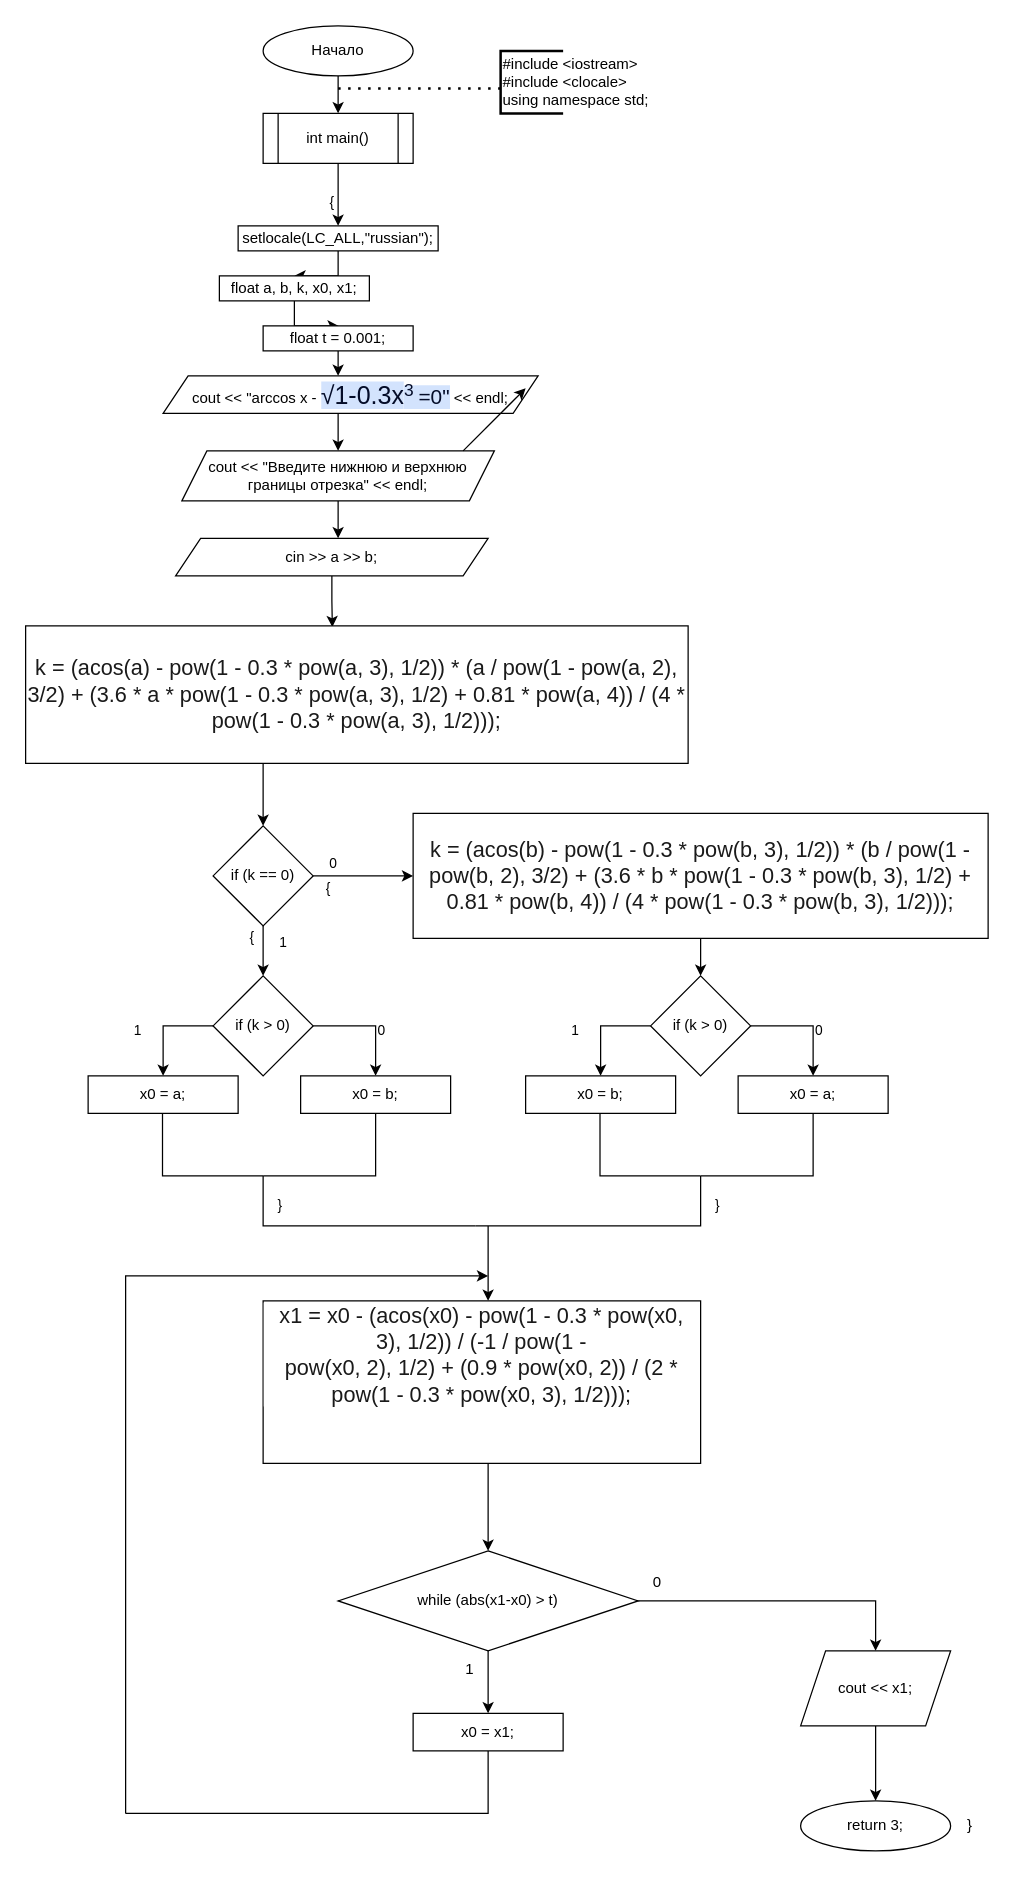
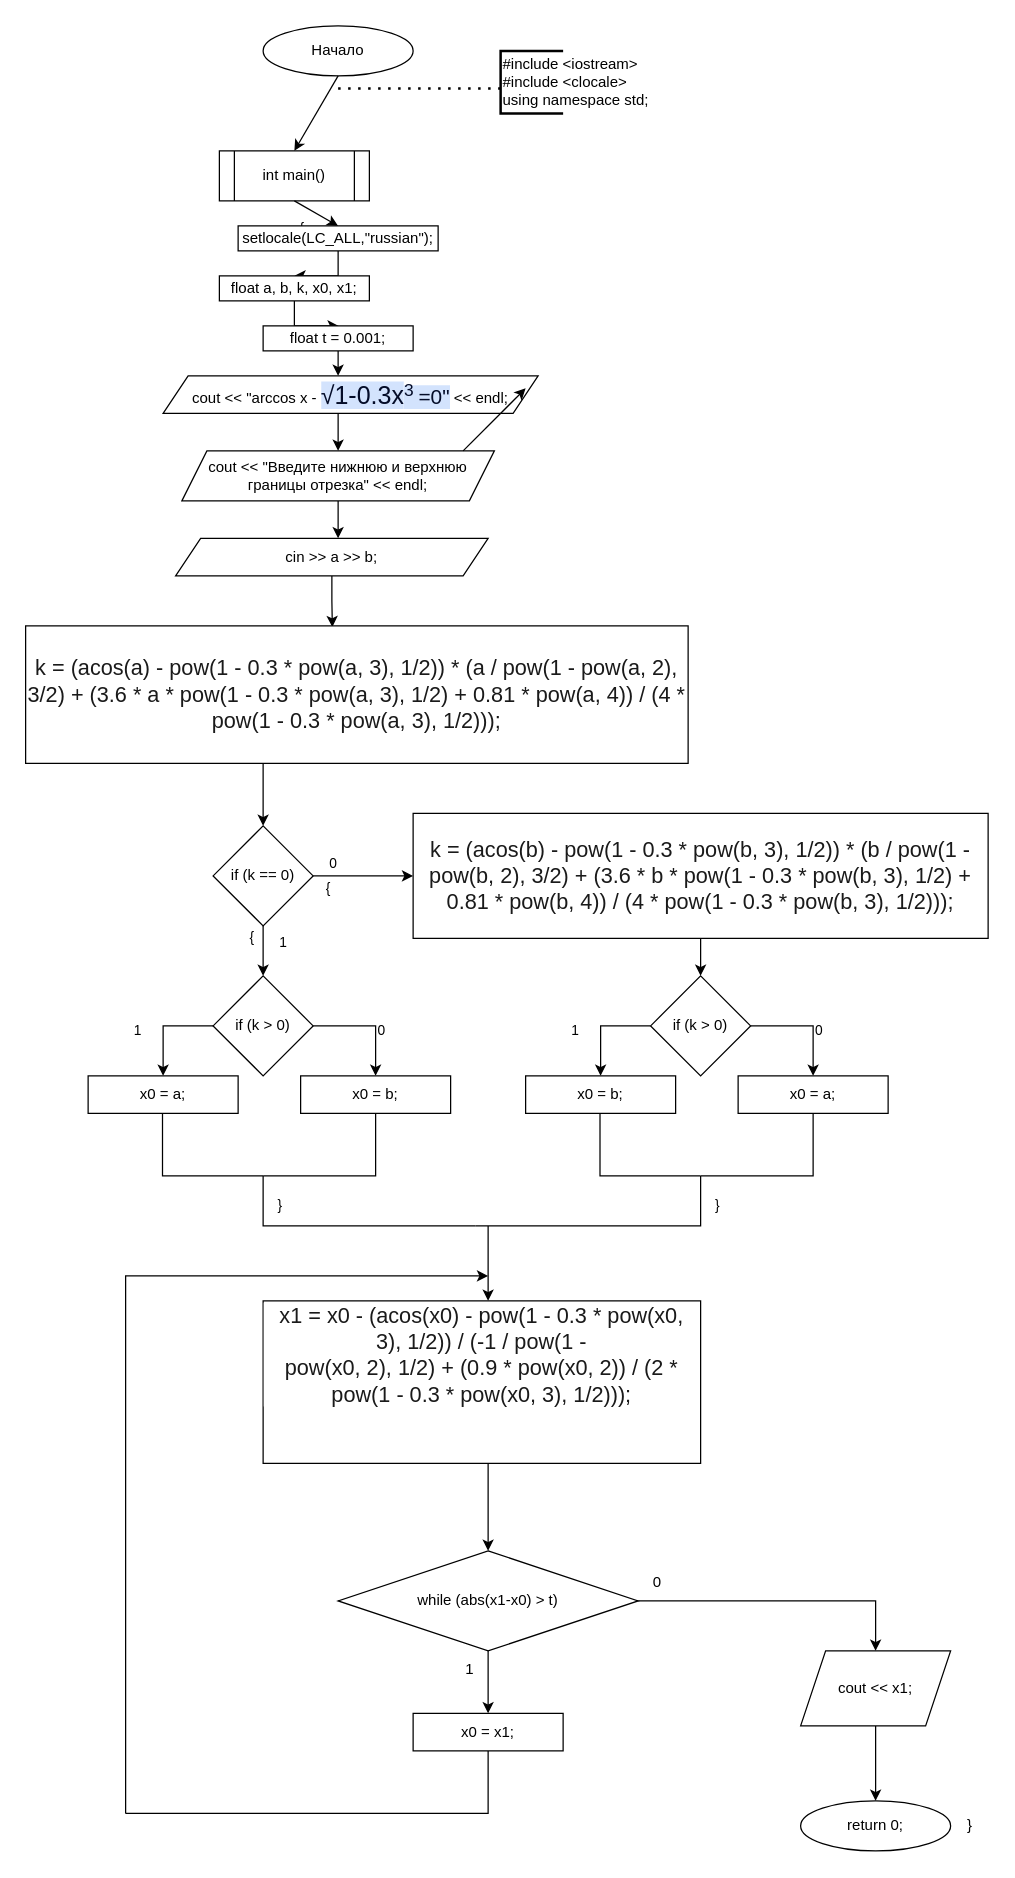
node "int main()": moved (338, 138) -> (294, 176)
node "return 3;": label "return 3;" -> "return 0;"
